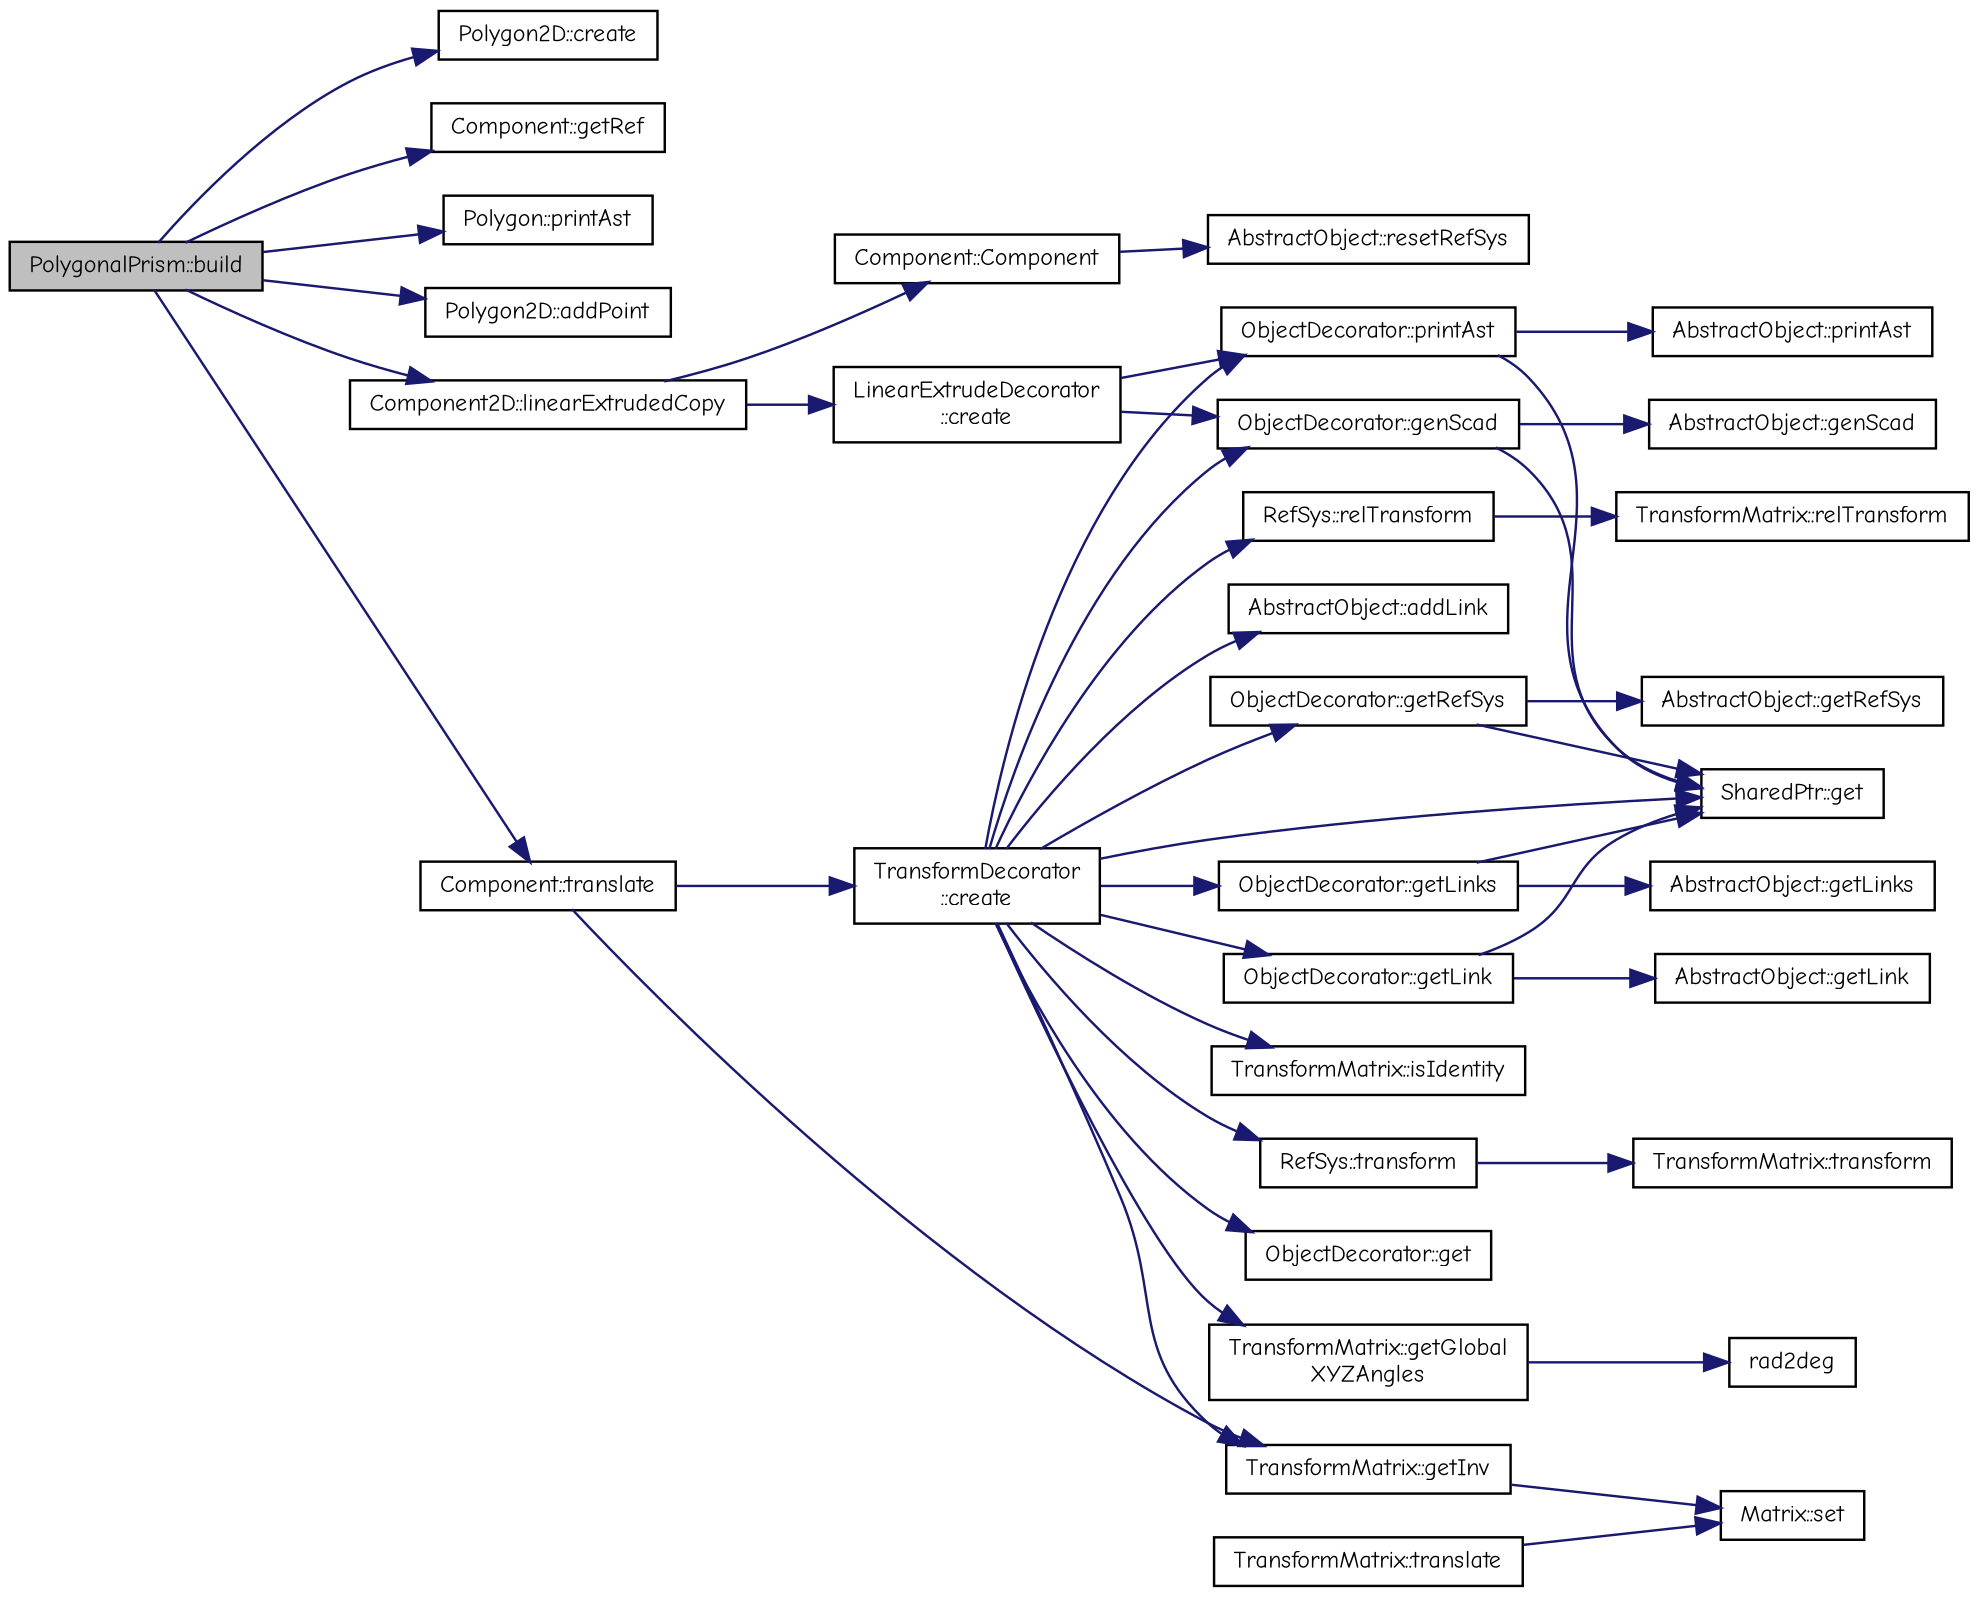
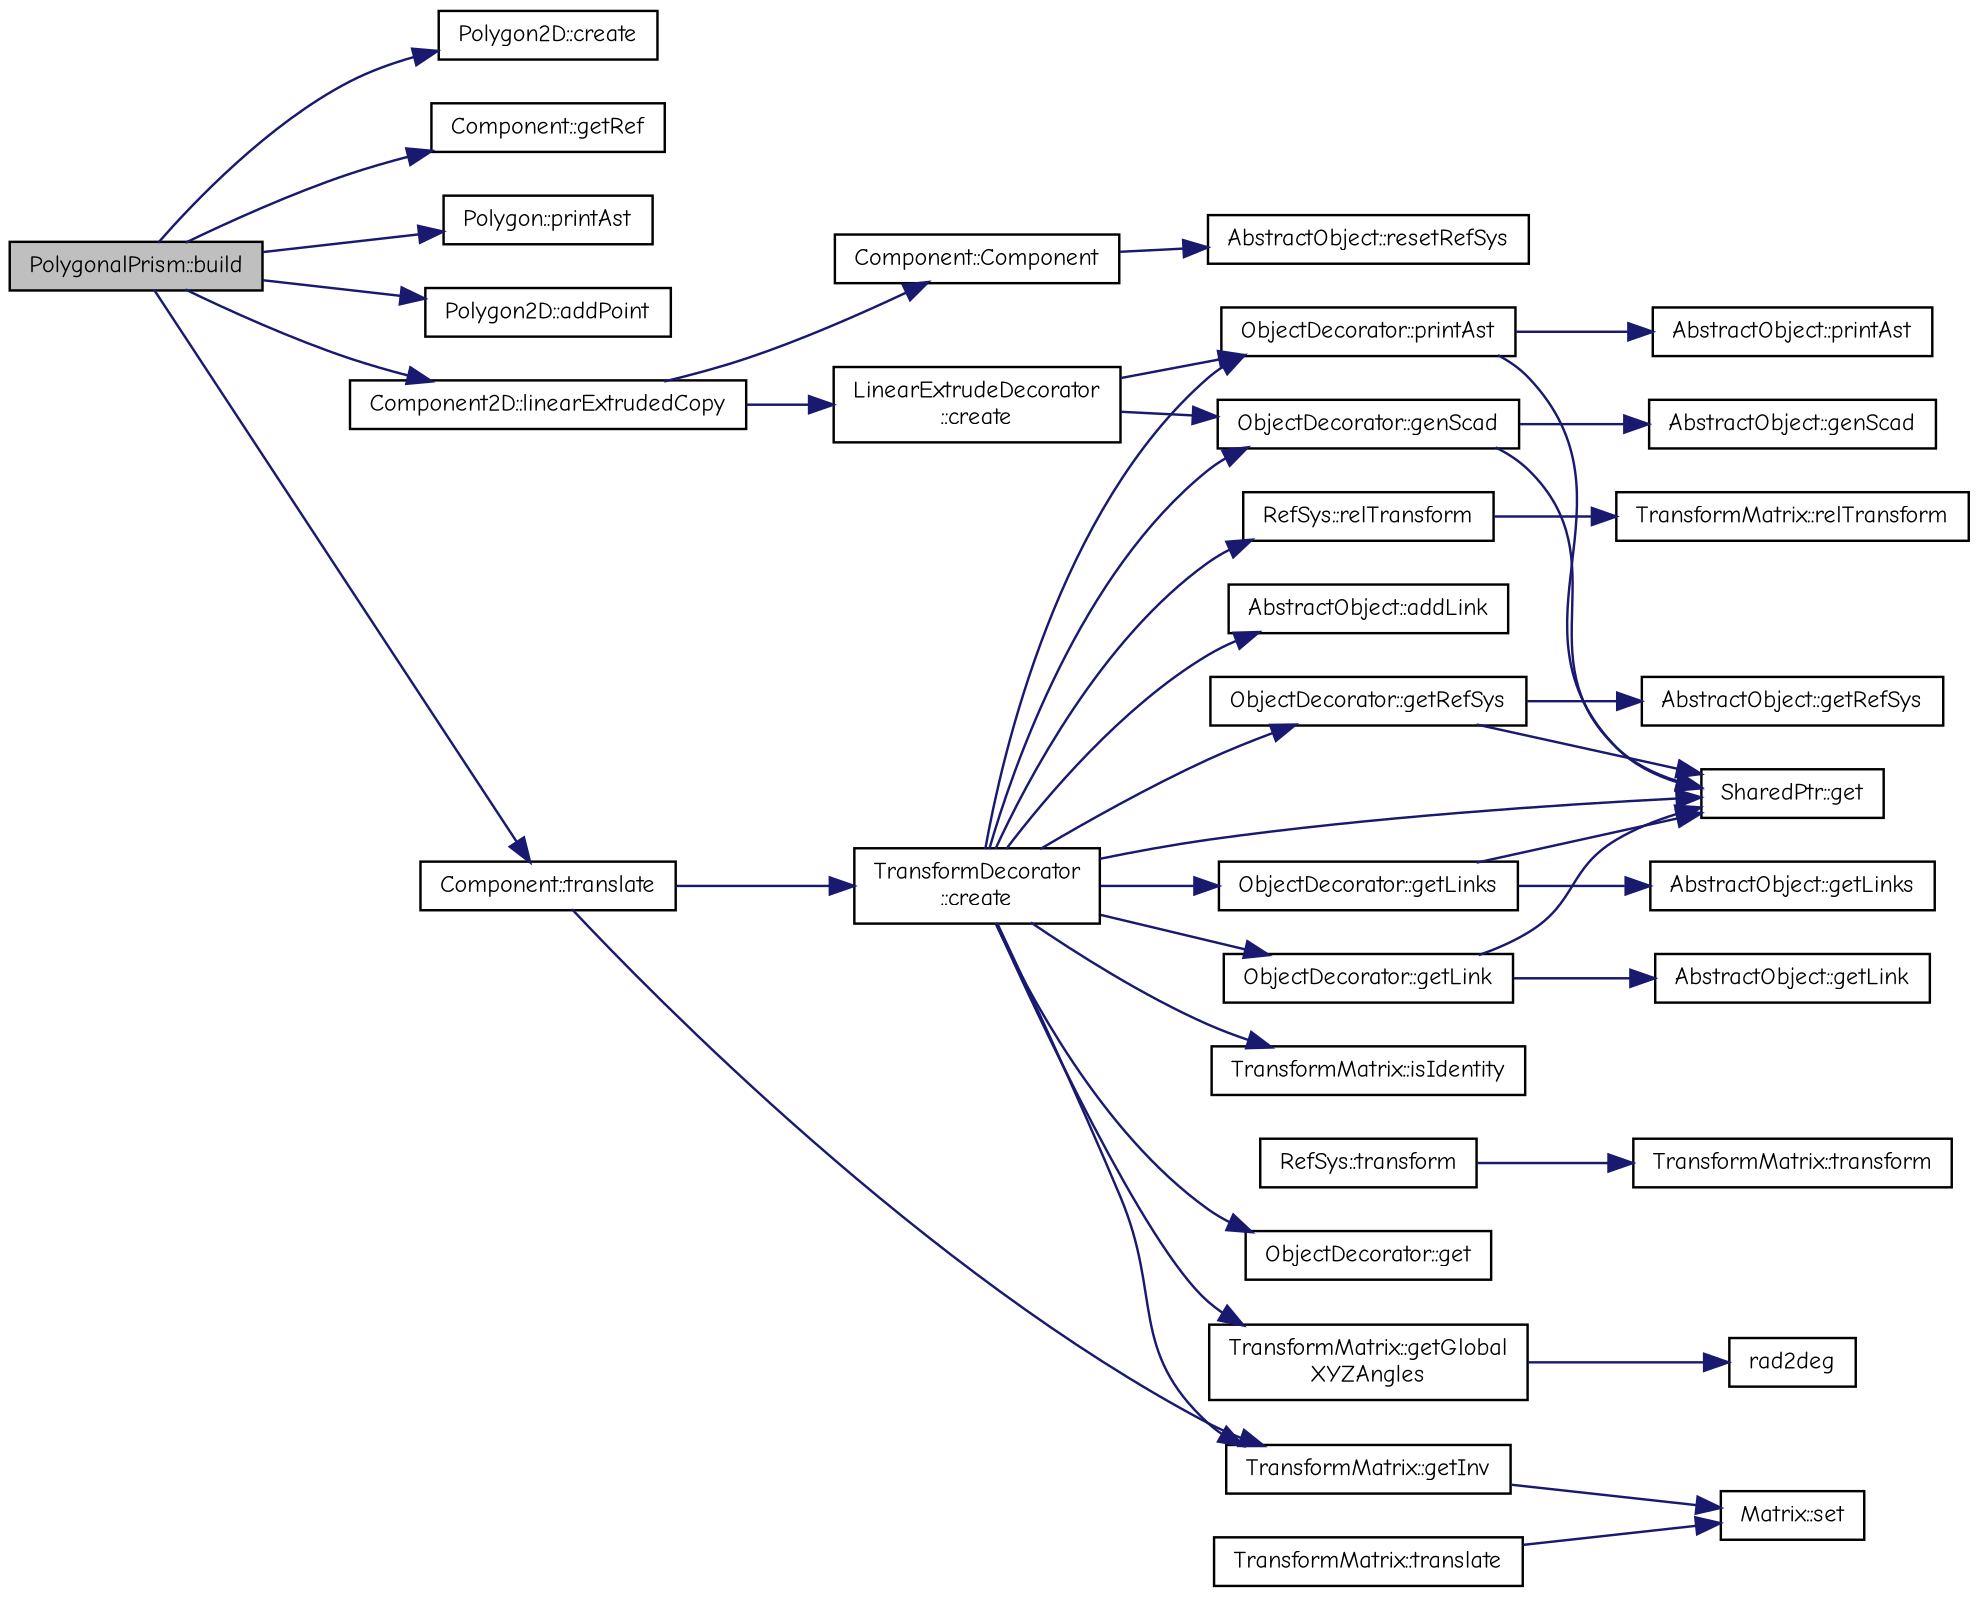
edge "TransformDecorator ::create" -> "RefSys::transform": removed
